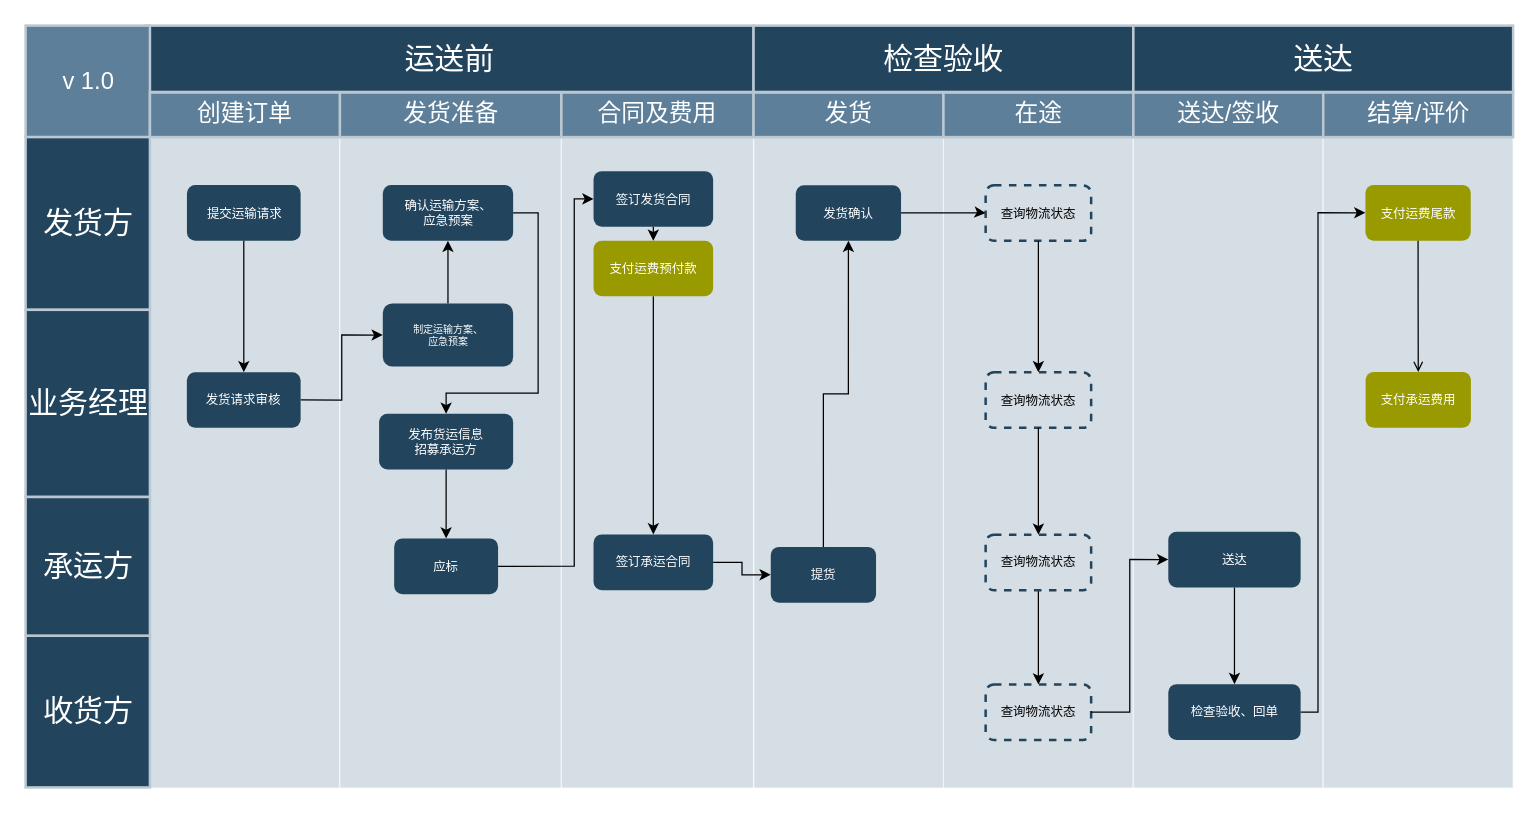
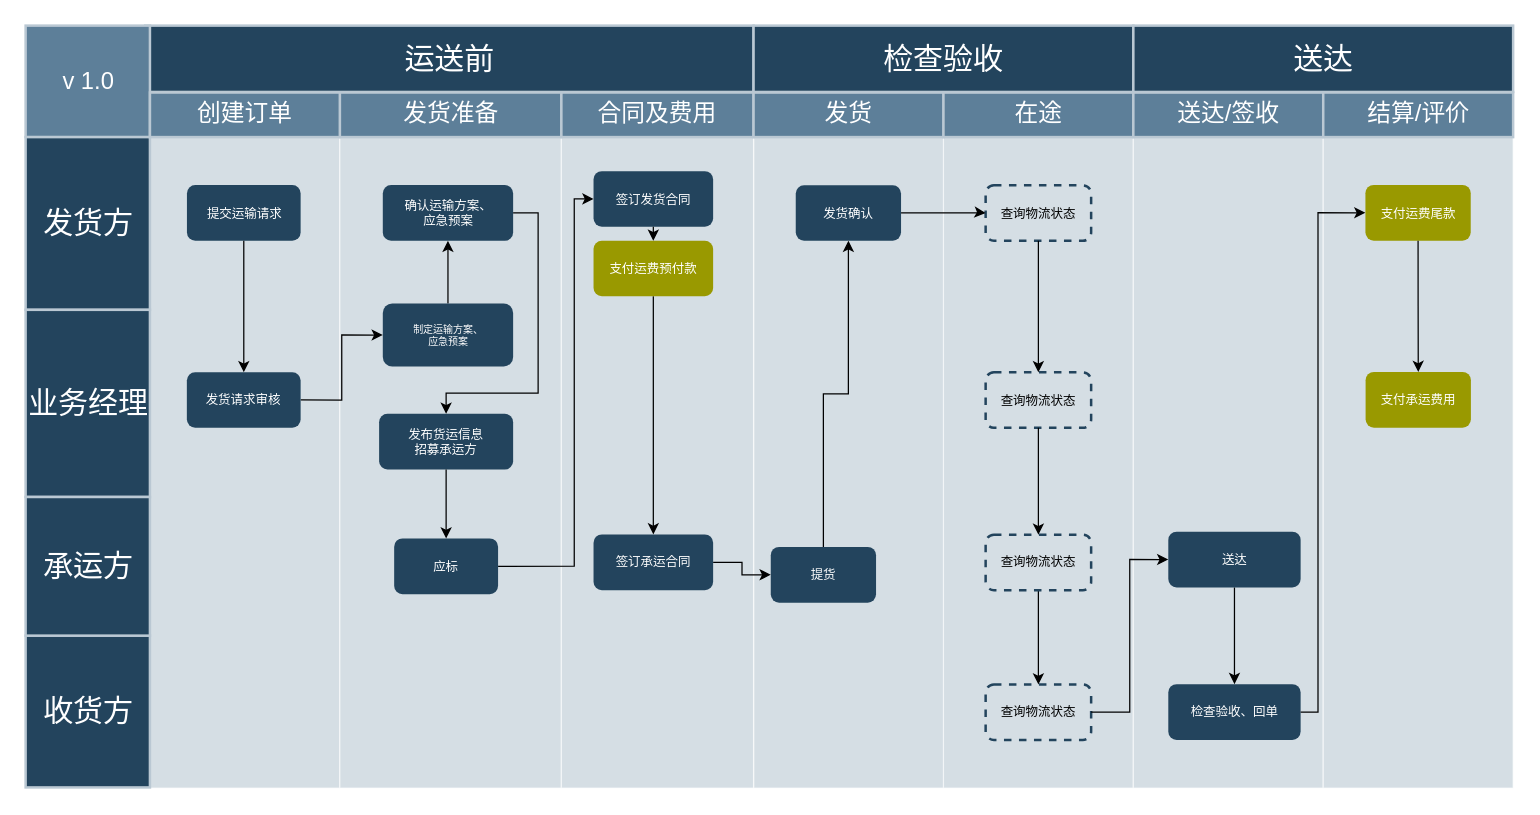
edge "支付运费尾款" -> "支付承运费用": arrowhead open -> classic
